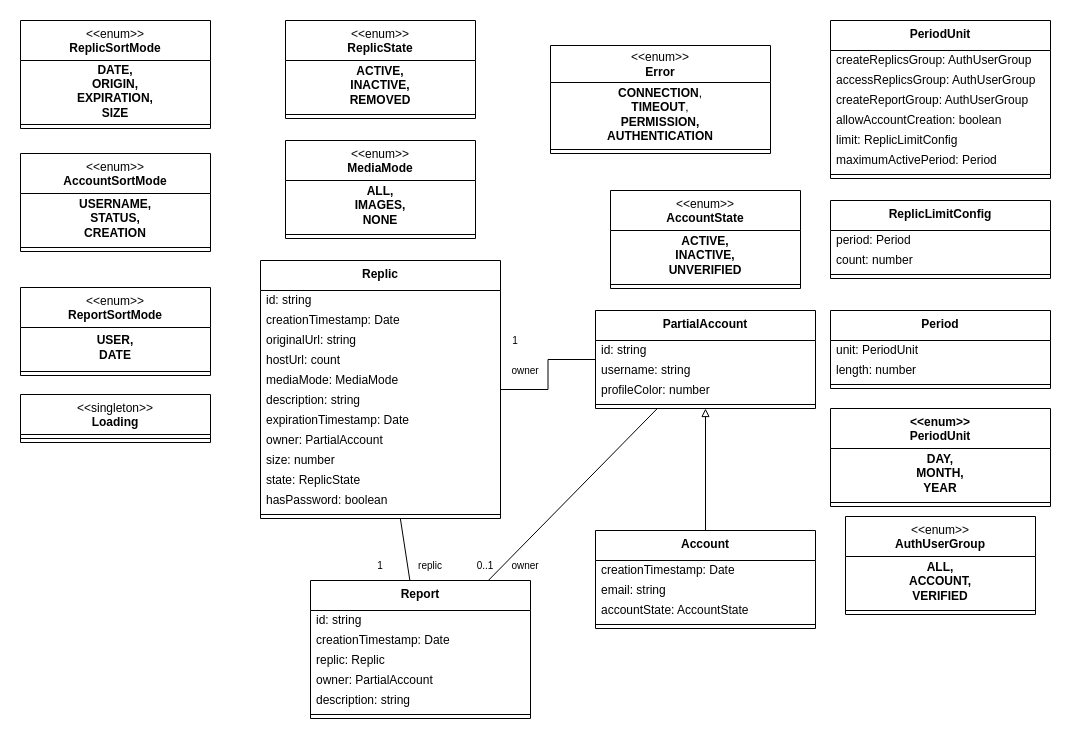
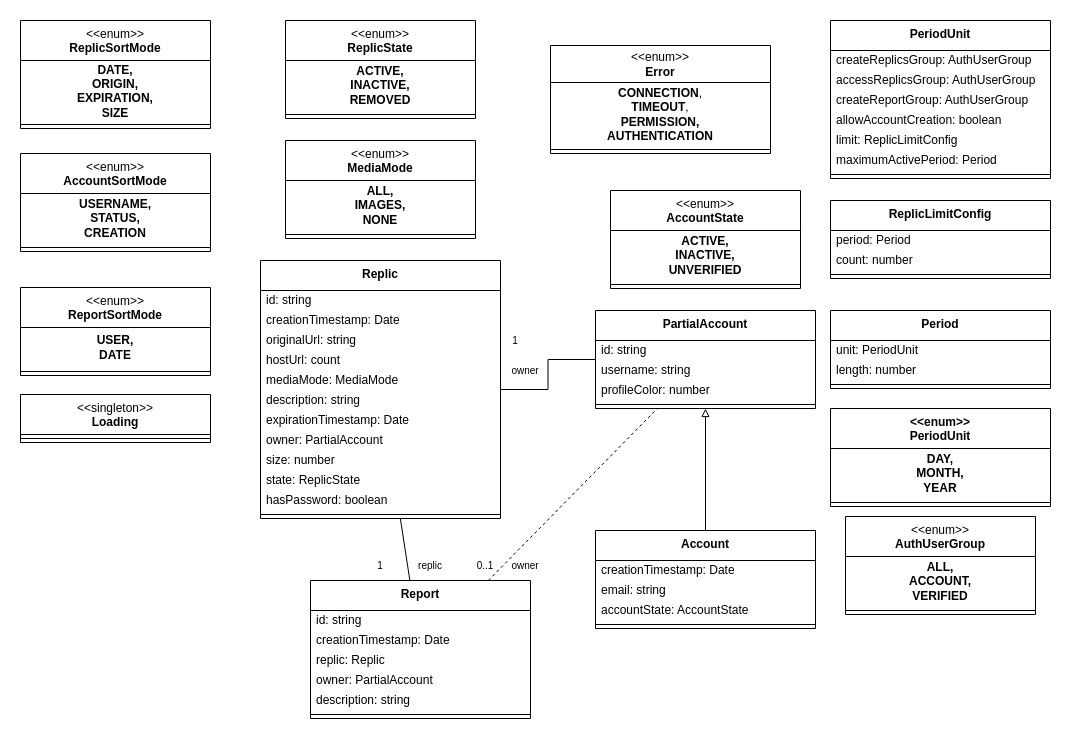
edge "PartialAccount" -- "Report": style solid -> dashed
